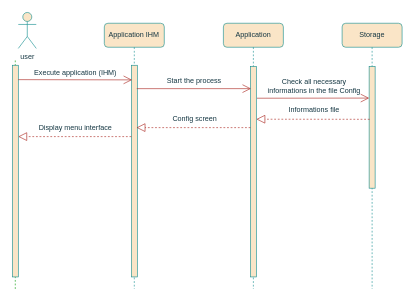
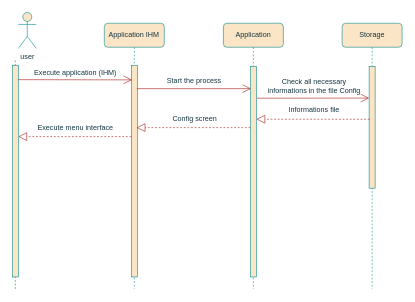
node "Display menu interface": label "Display menu interface" -> "Execute menu interface"
